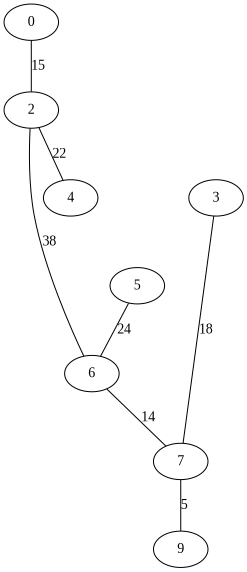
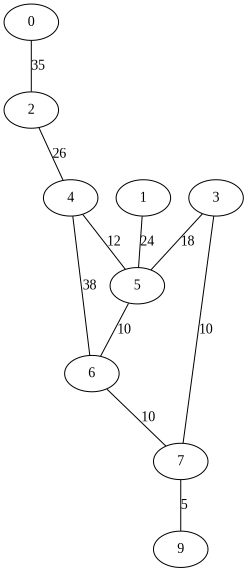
edge "0" -- "2": label "15" -> "35"
edge "2" -- "4": label "22" -> "26"
node "1": added
edge "4" -- "5": added, label "12"
edge "3" -- "5": added, label "18"
edge "2" -- "6": now "4" -- "6"
edge "5" -- "6": label "24" -> "10"
edge "3" -- "7": label "18" -> "10"
edge "6" -- "7": label "14" -> "10"
